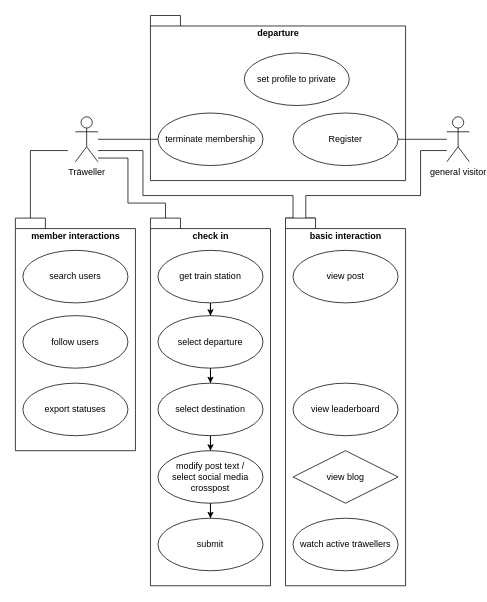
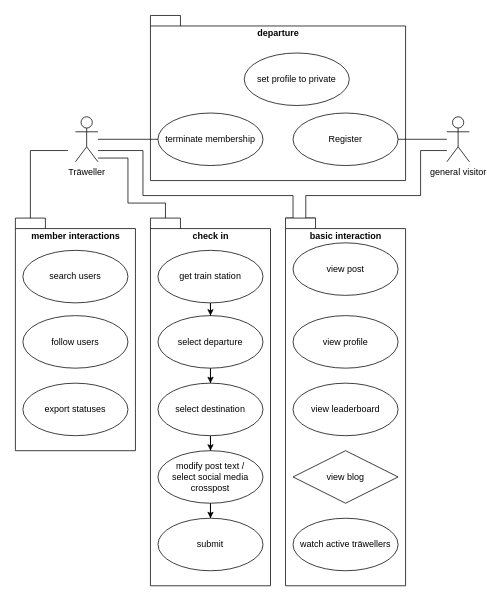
node "view post": moved (345, 276) -> (345, 269)
node "view profile": added
